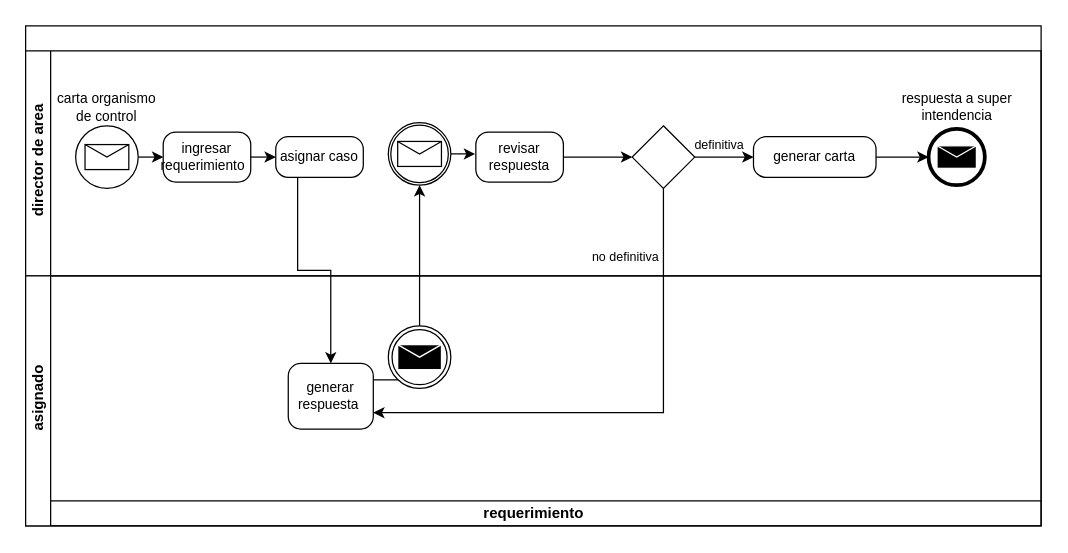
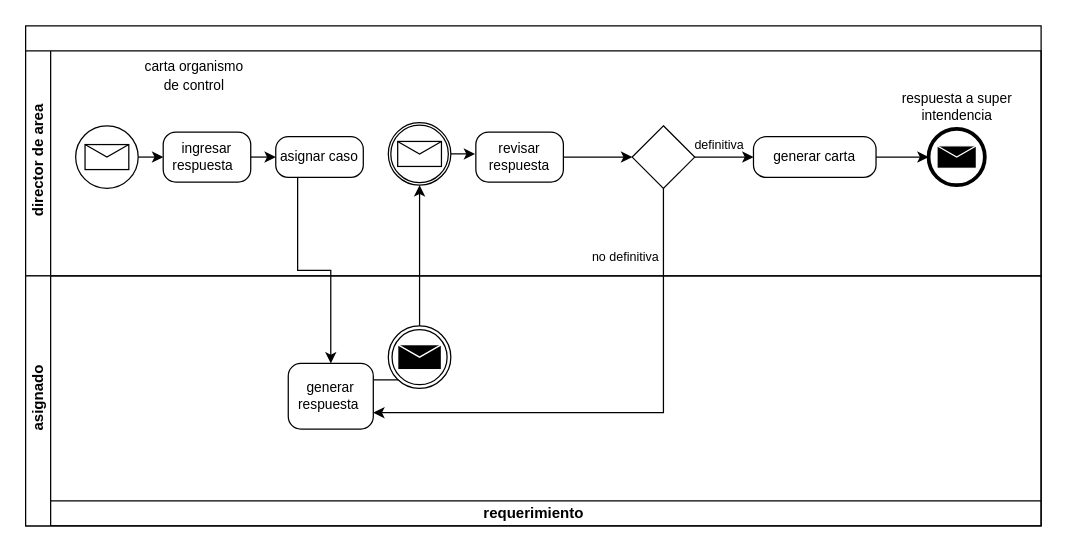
node "carta organismo de control": moved (107, 107) -> (194, 76)
node "ingresar requerimiento": label "ingresar requerimiento" -> "ingresar respuesta"
